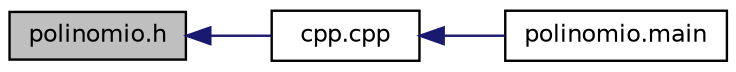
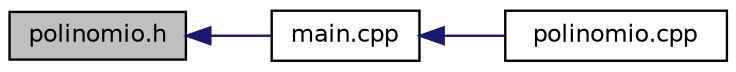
node "cpp.cpp": label "cpp.cpp" -> "main.cpp"
node "polinomio.main": label "polinomio.main" -> "polinomio.cpp"
